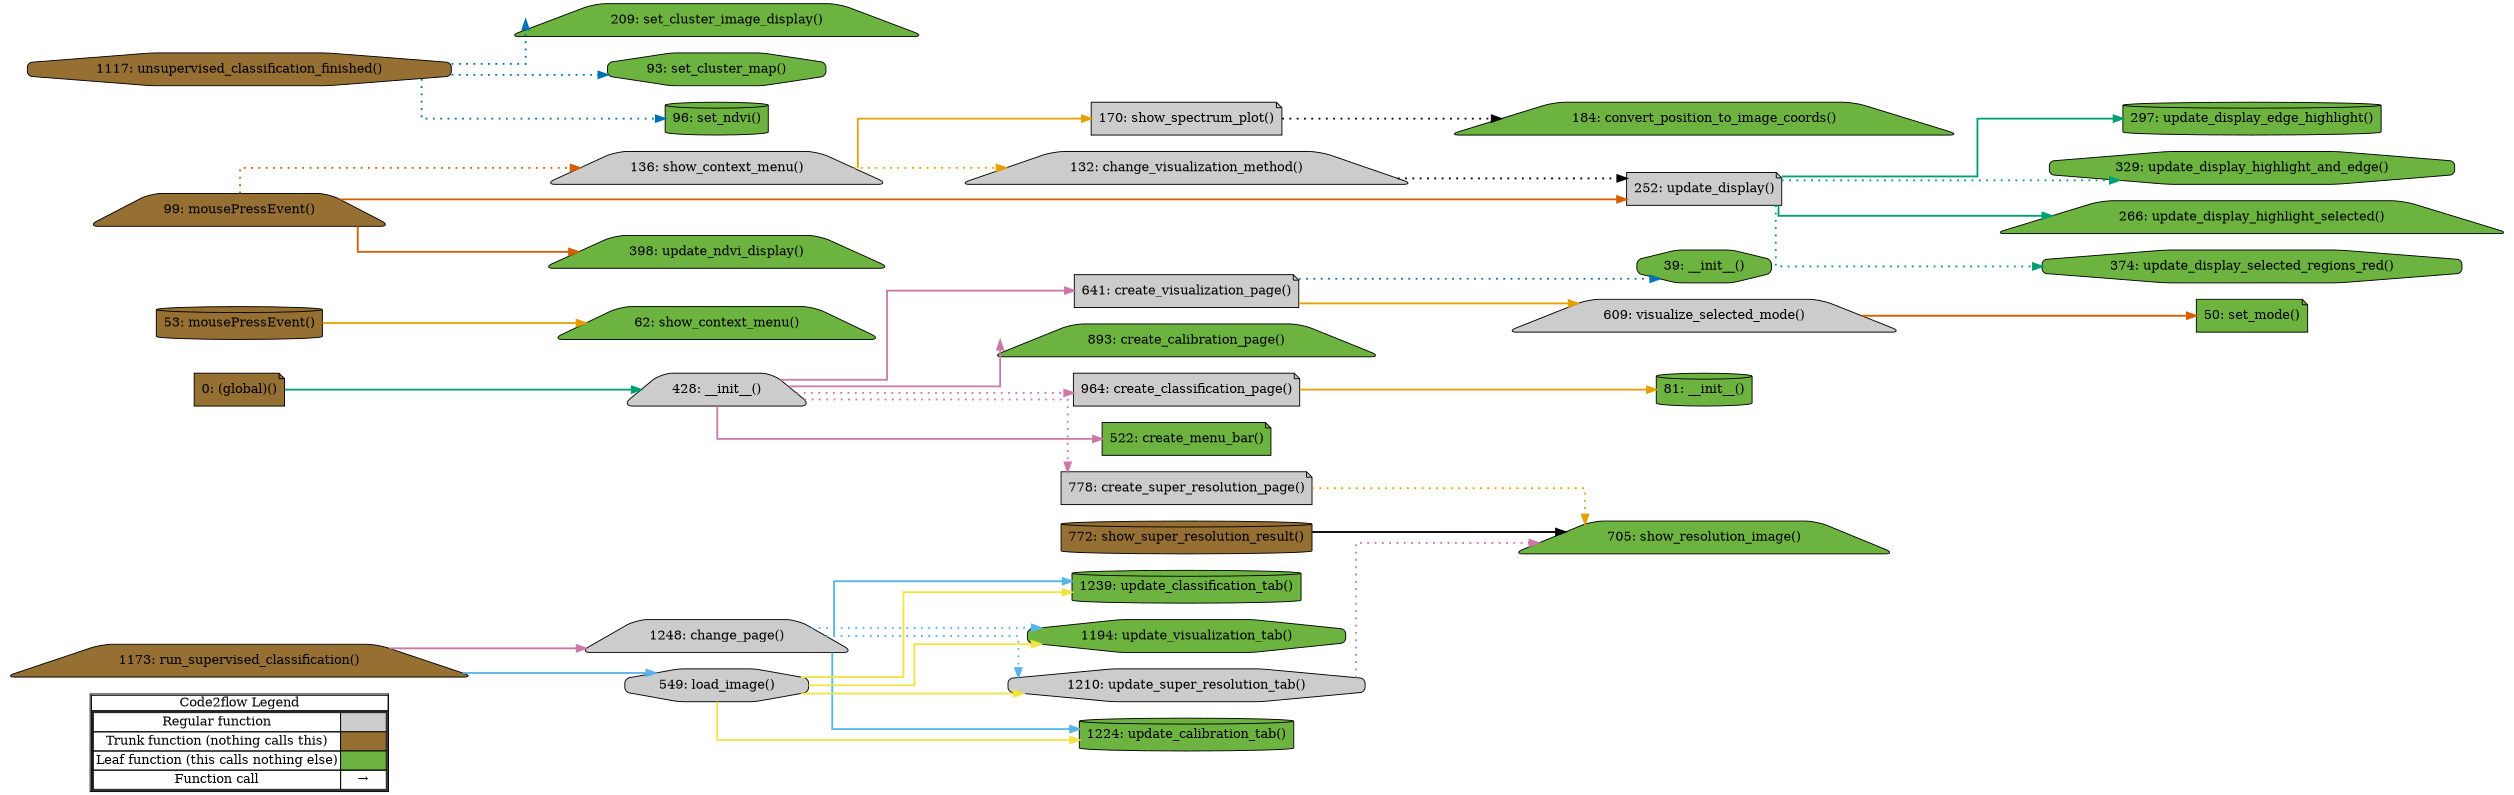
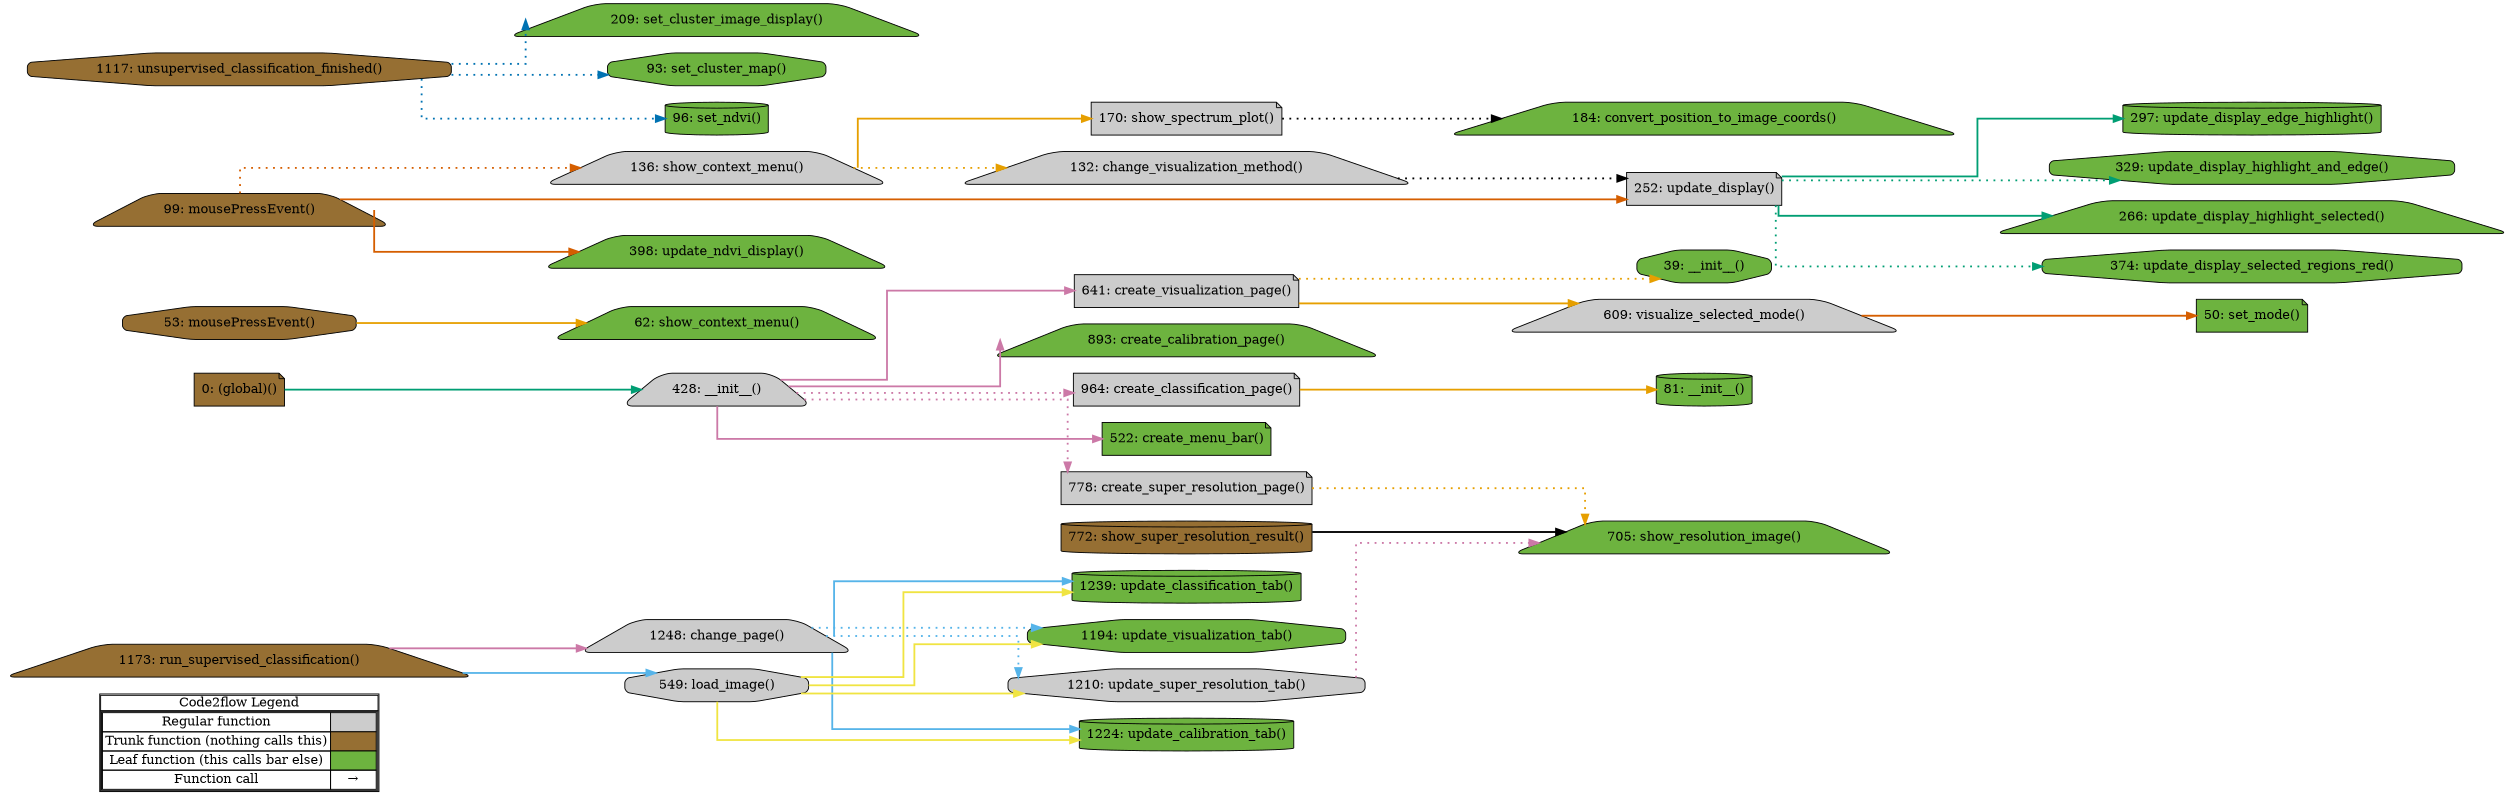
edge "641: create_visualization_page()" -> "39: __init__()": color #0072b2 -> #e69f00
node "53: mousePressEvent()": shape cylinder -> octagon
node "Code2flow Legend": text "Leaf function (this calls nothing else)" -> "Leaf function (this calls bar else)"
